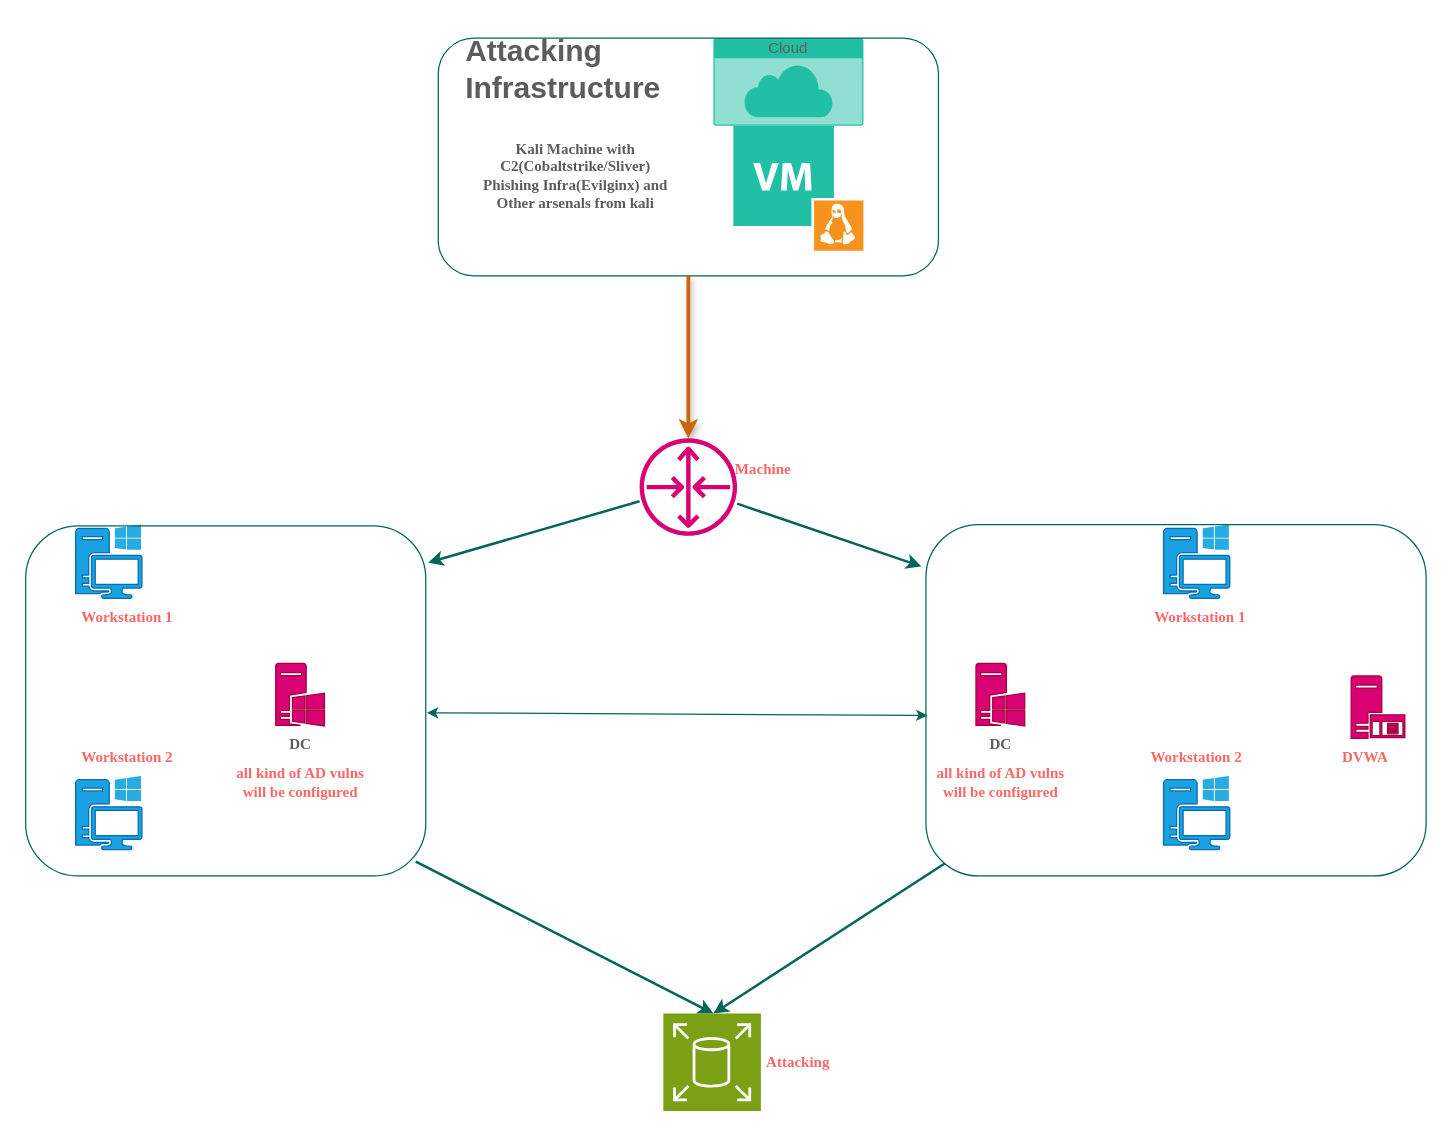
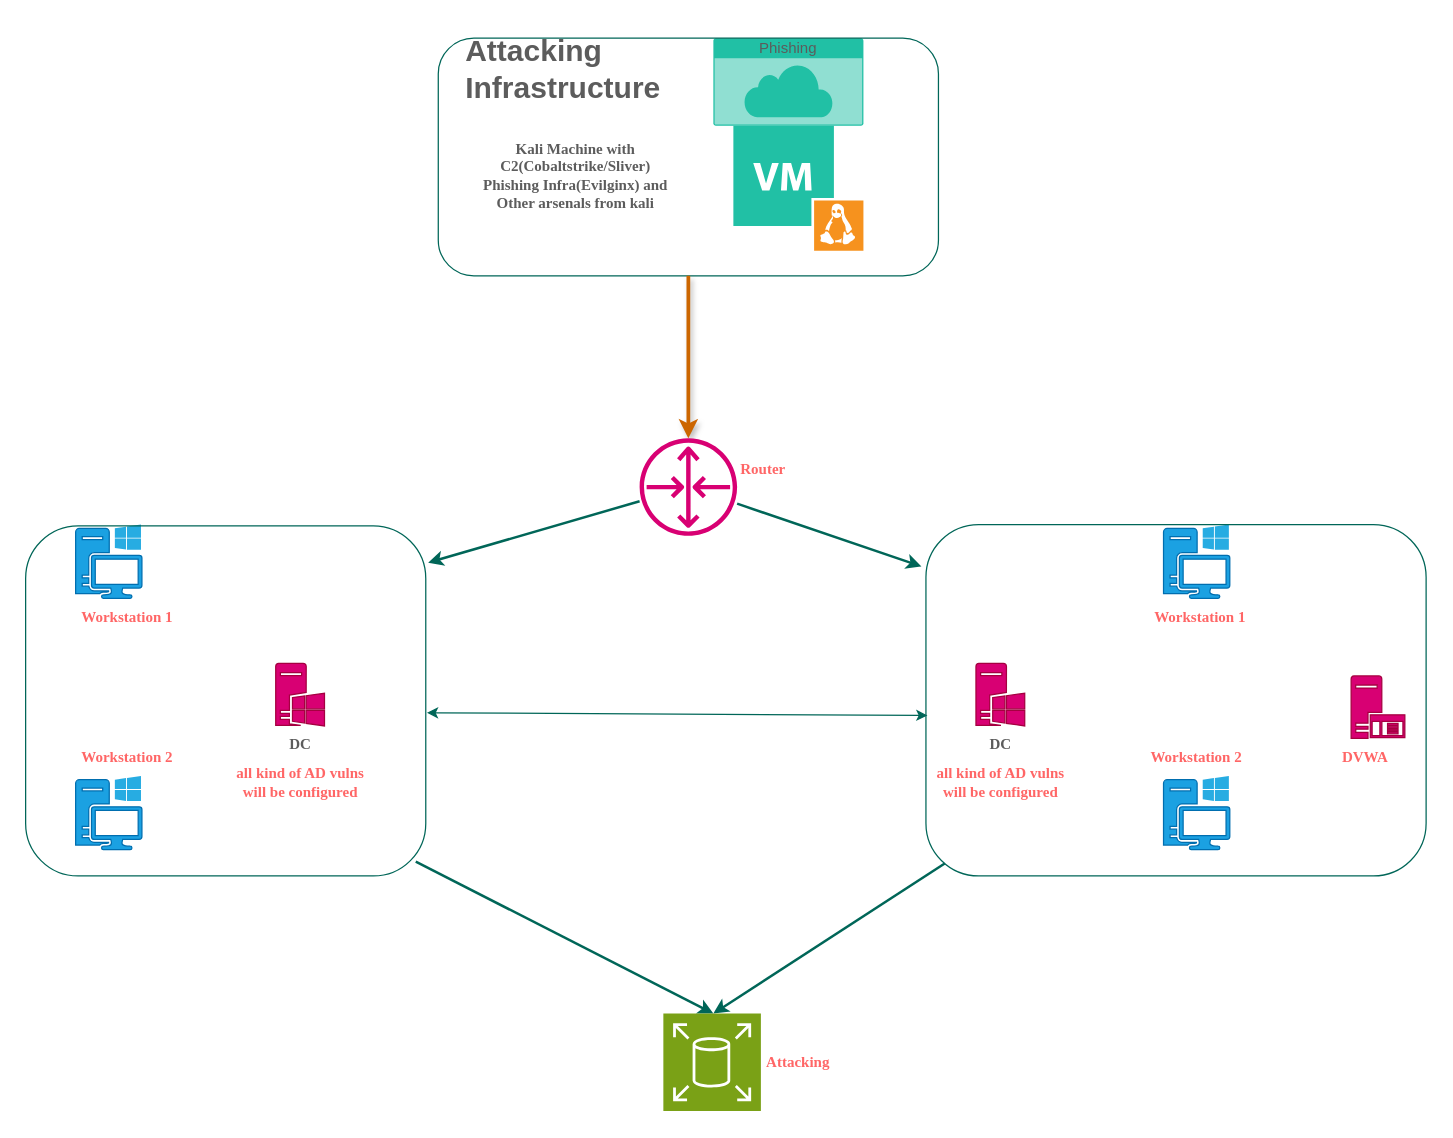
node "Cloud": label "Cloud" -> "Phishing"
node "Machine": label "Machine" -> "Router"
